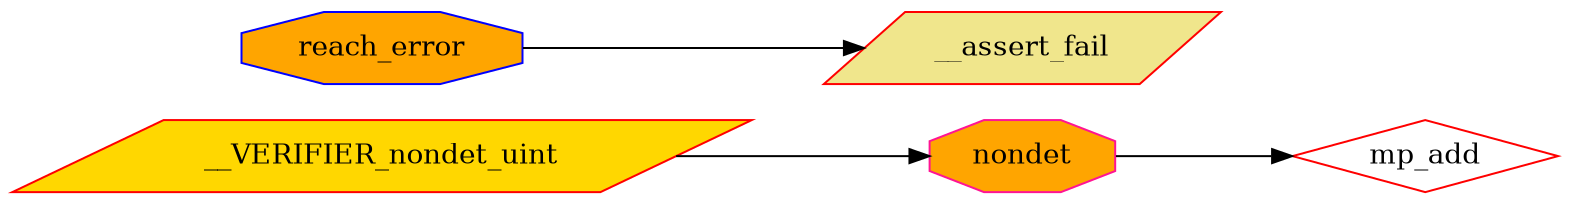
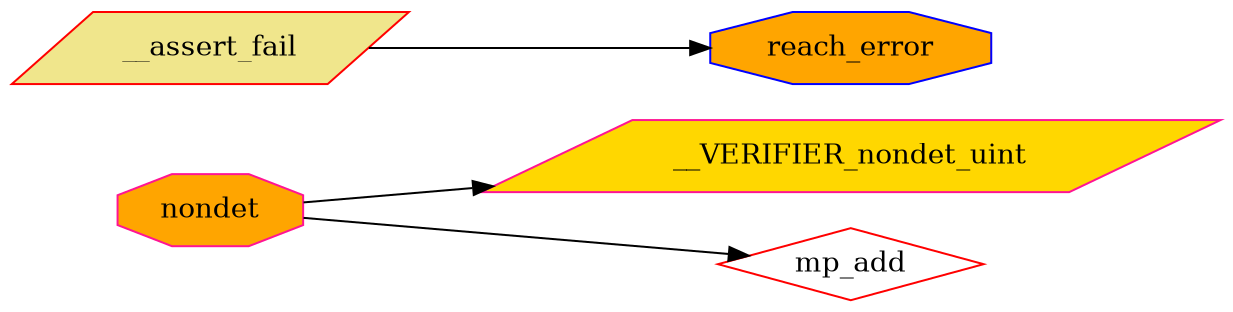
edge "reach_error" -> "__assert_fail": reversed
node "__VERIFIER_nondet_uint": color red -> deeppink
edge "__VERIFIER_nondet_uint" -> "nondet": reversed
